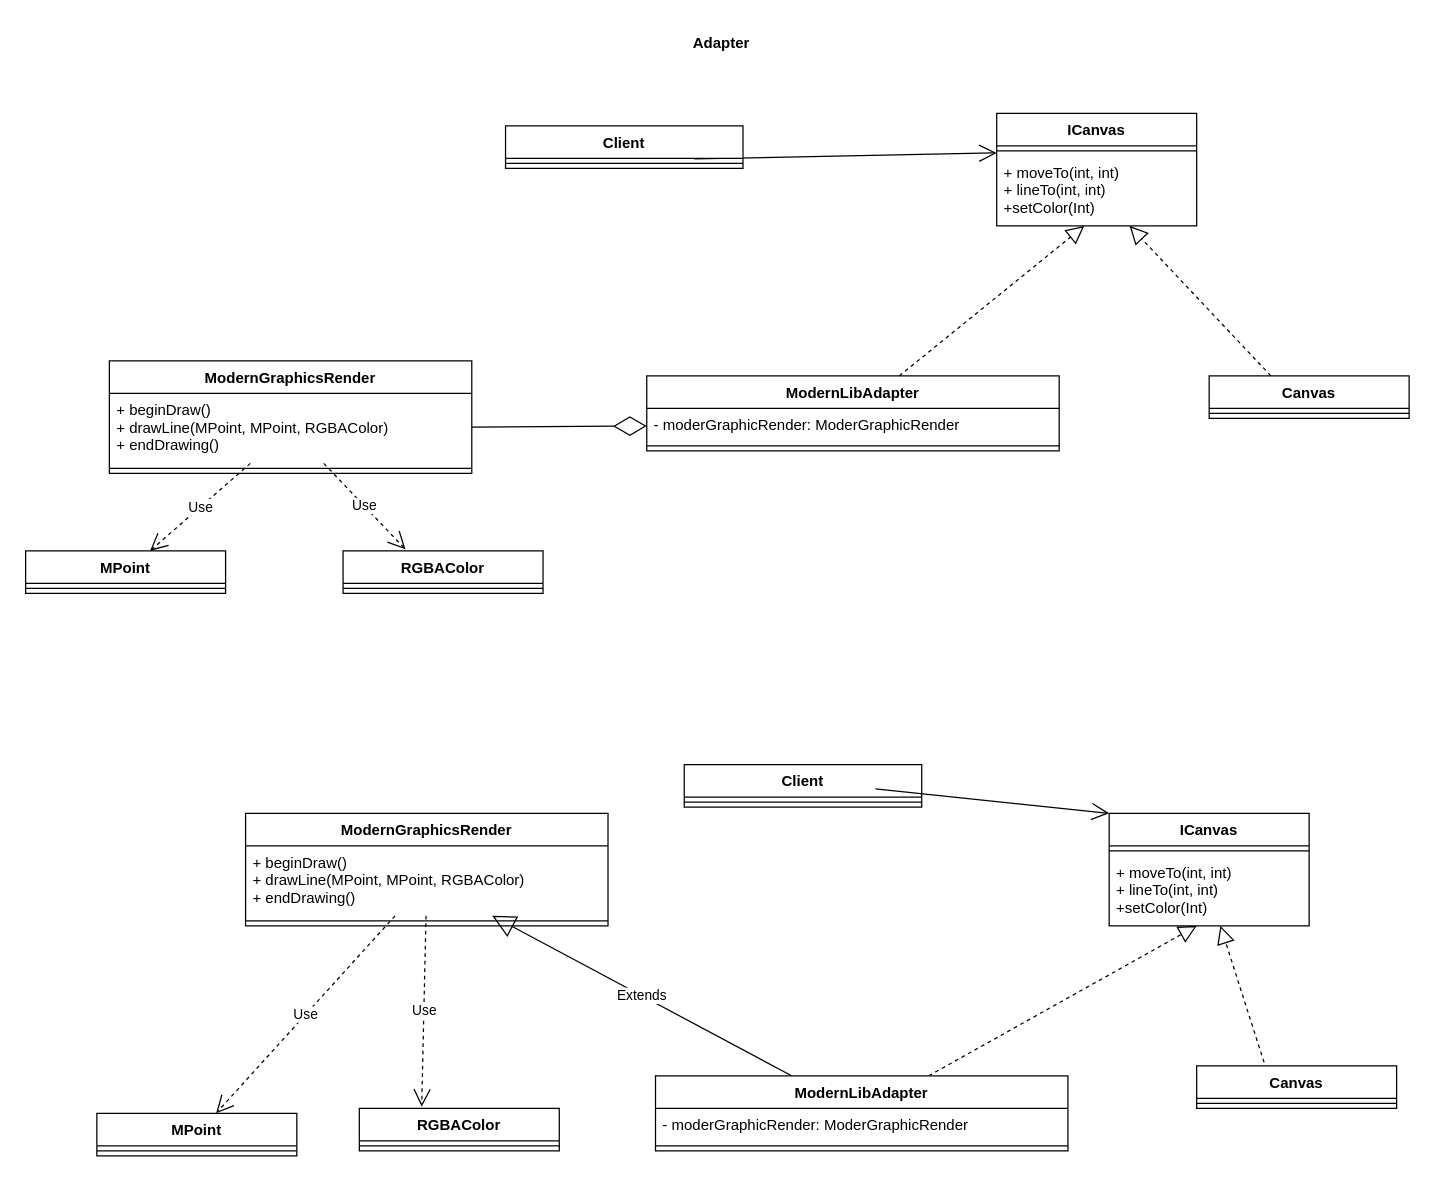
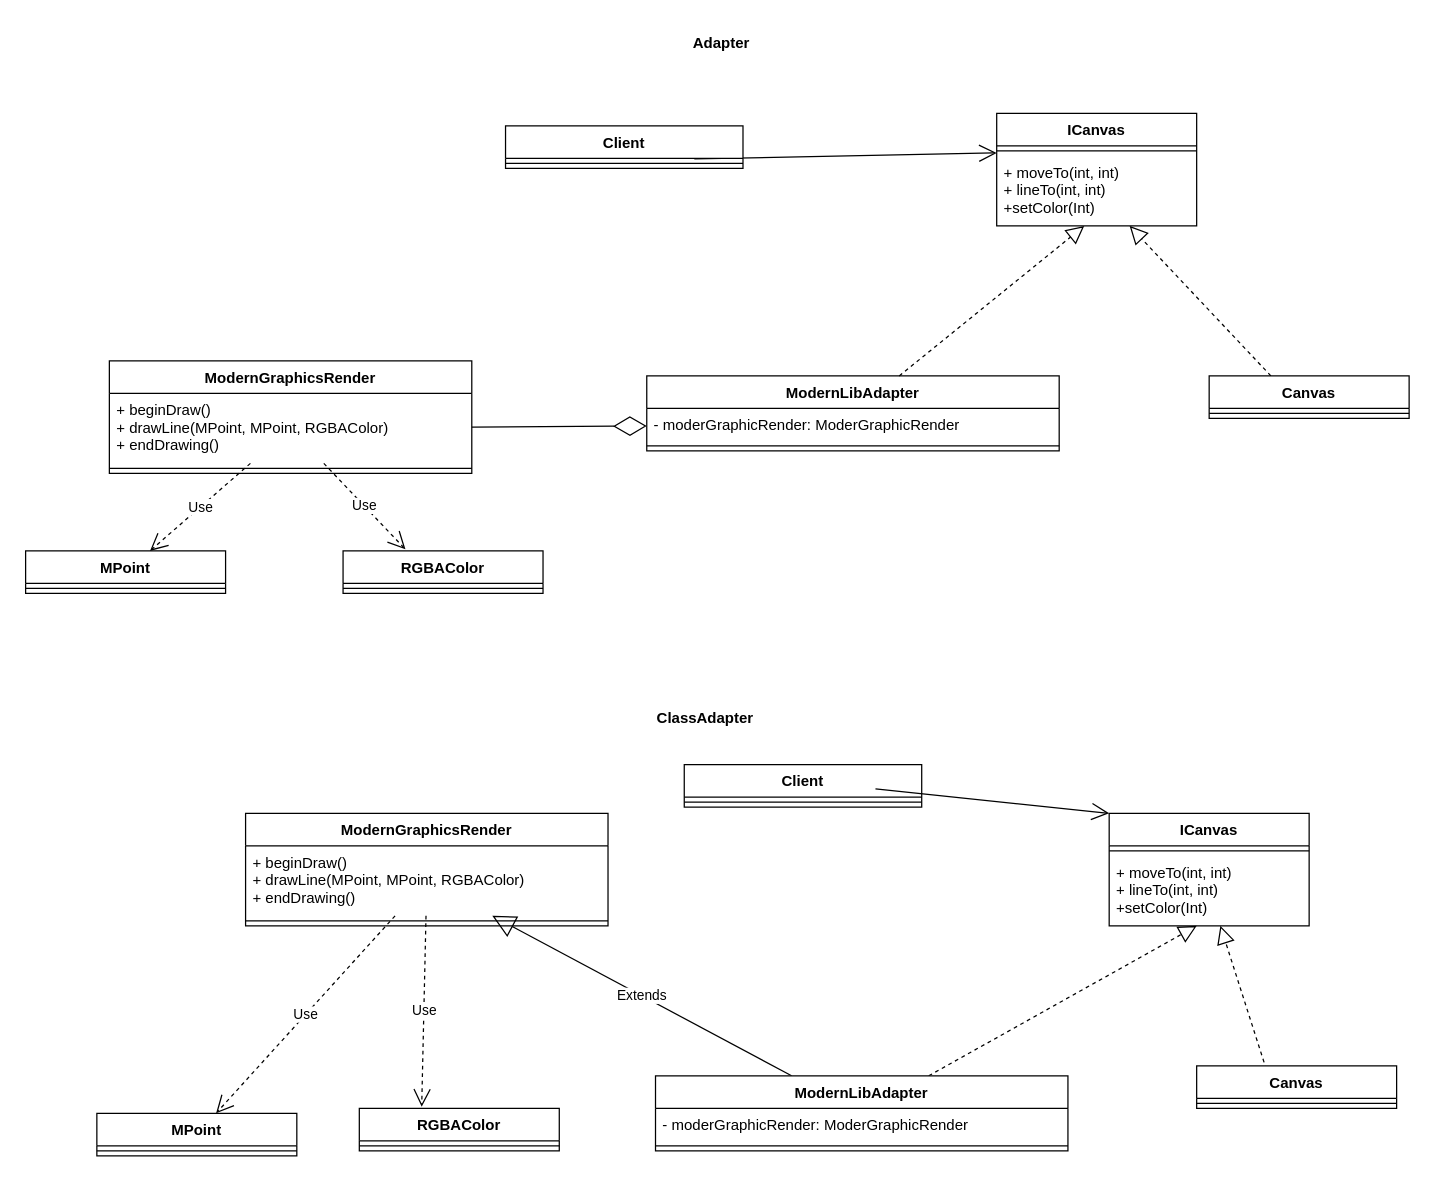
node "ClassAdapter": added
